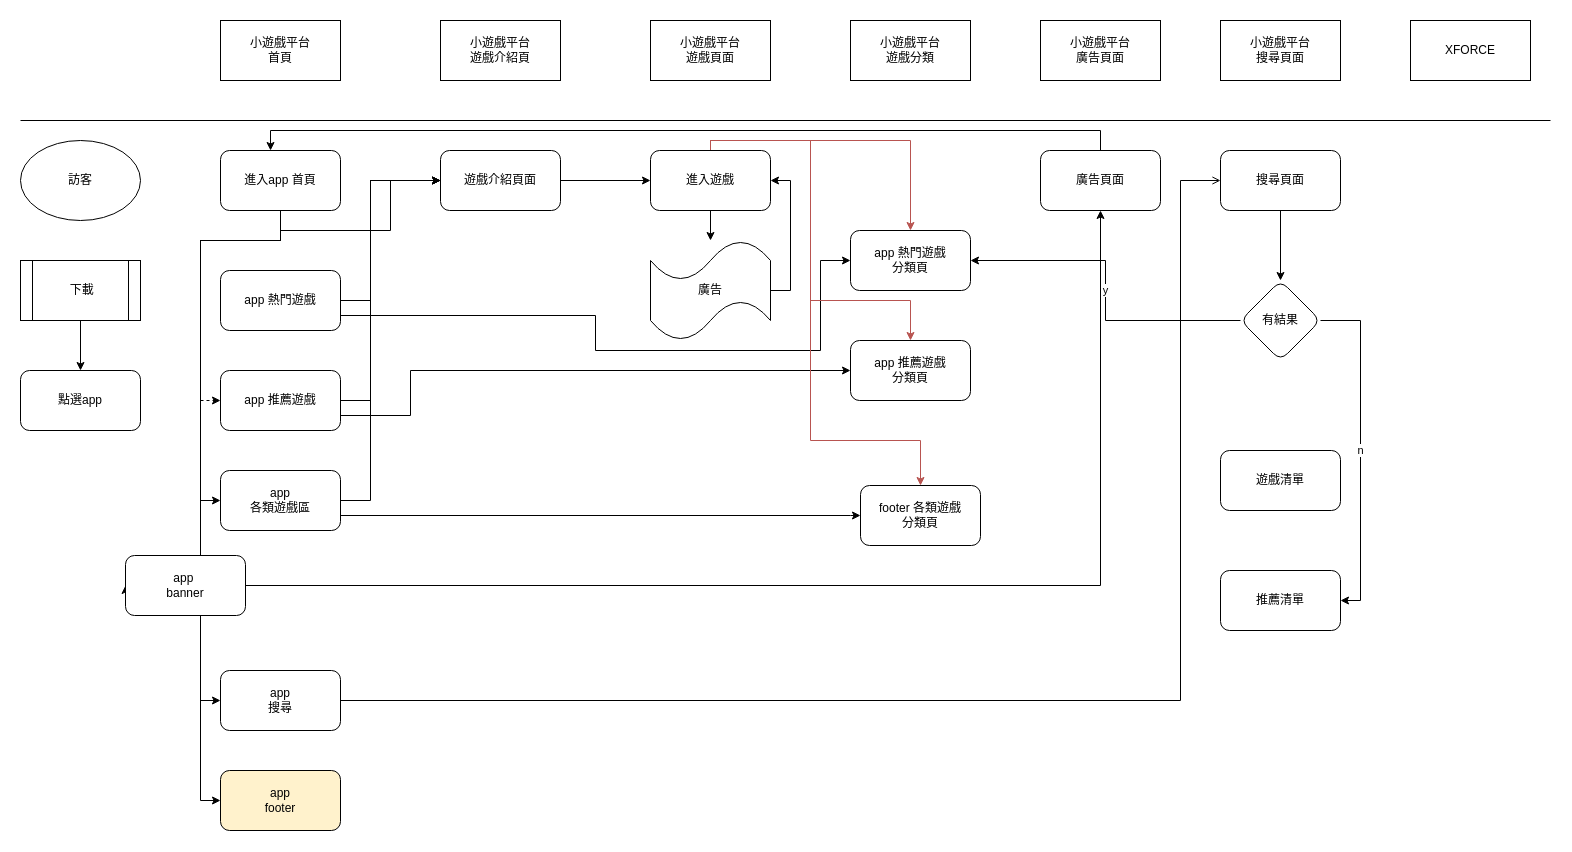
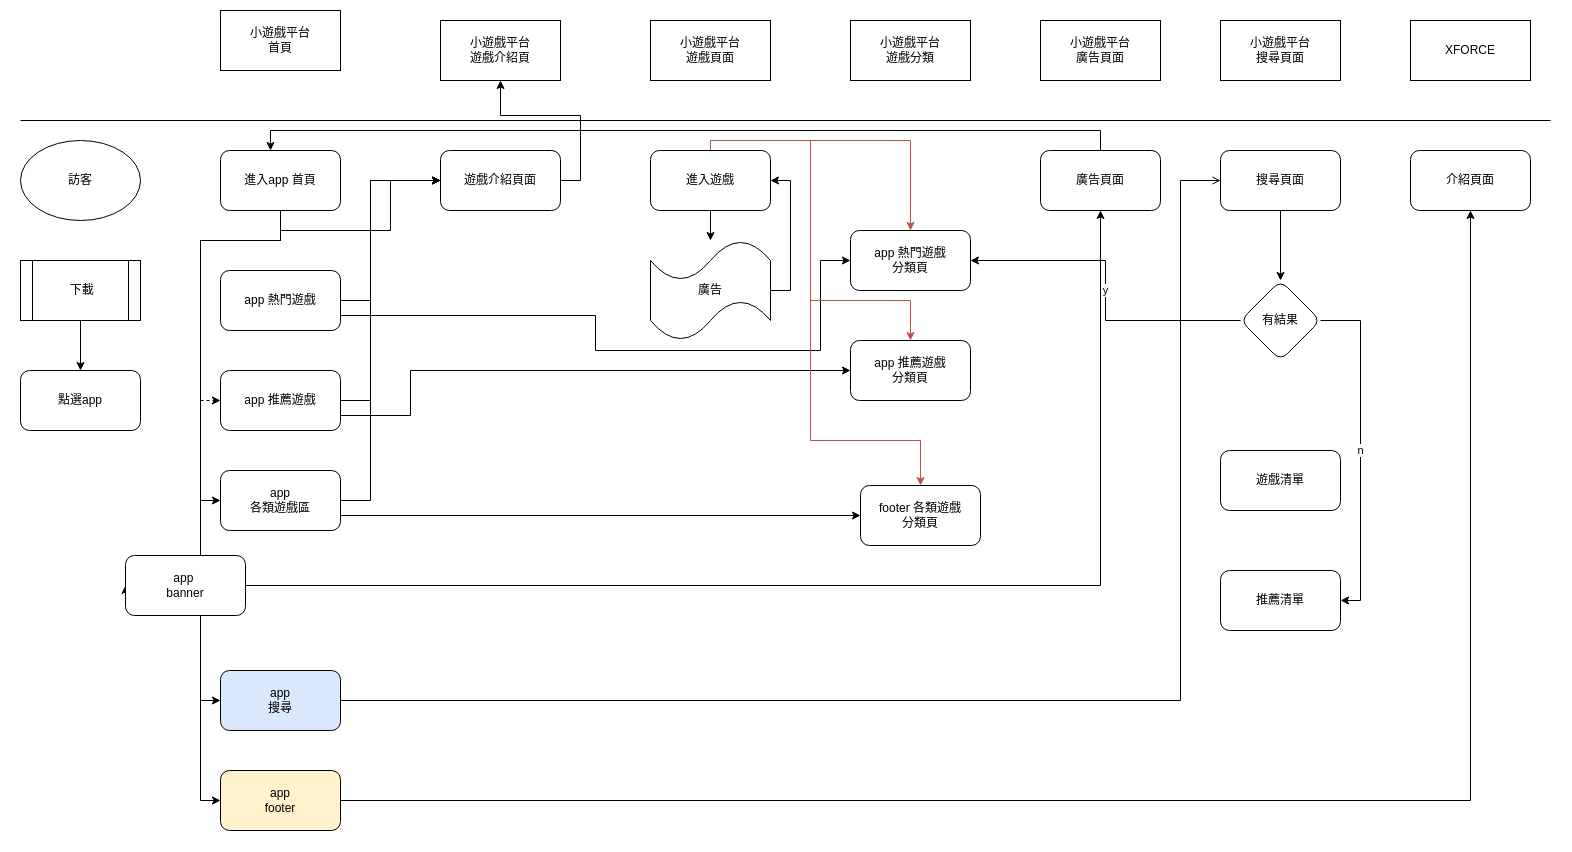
node "小遊戲平台 首頁": moved (281, 51) -> (281, 41)
edge "遊戲介紹頁面" -> "進入遊戲": now "遊戲介紹頁面" -> "小遊戲平台 遊戲介紹頁"
node "介紹頁面": added
node "app 搜尋": fillcolor #ffffff -> #dae8fc
edge "app footer" -> "介紹頁面": added
